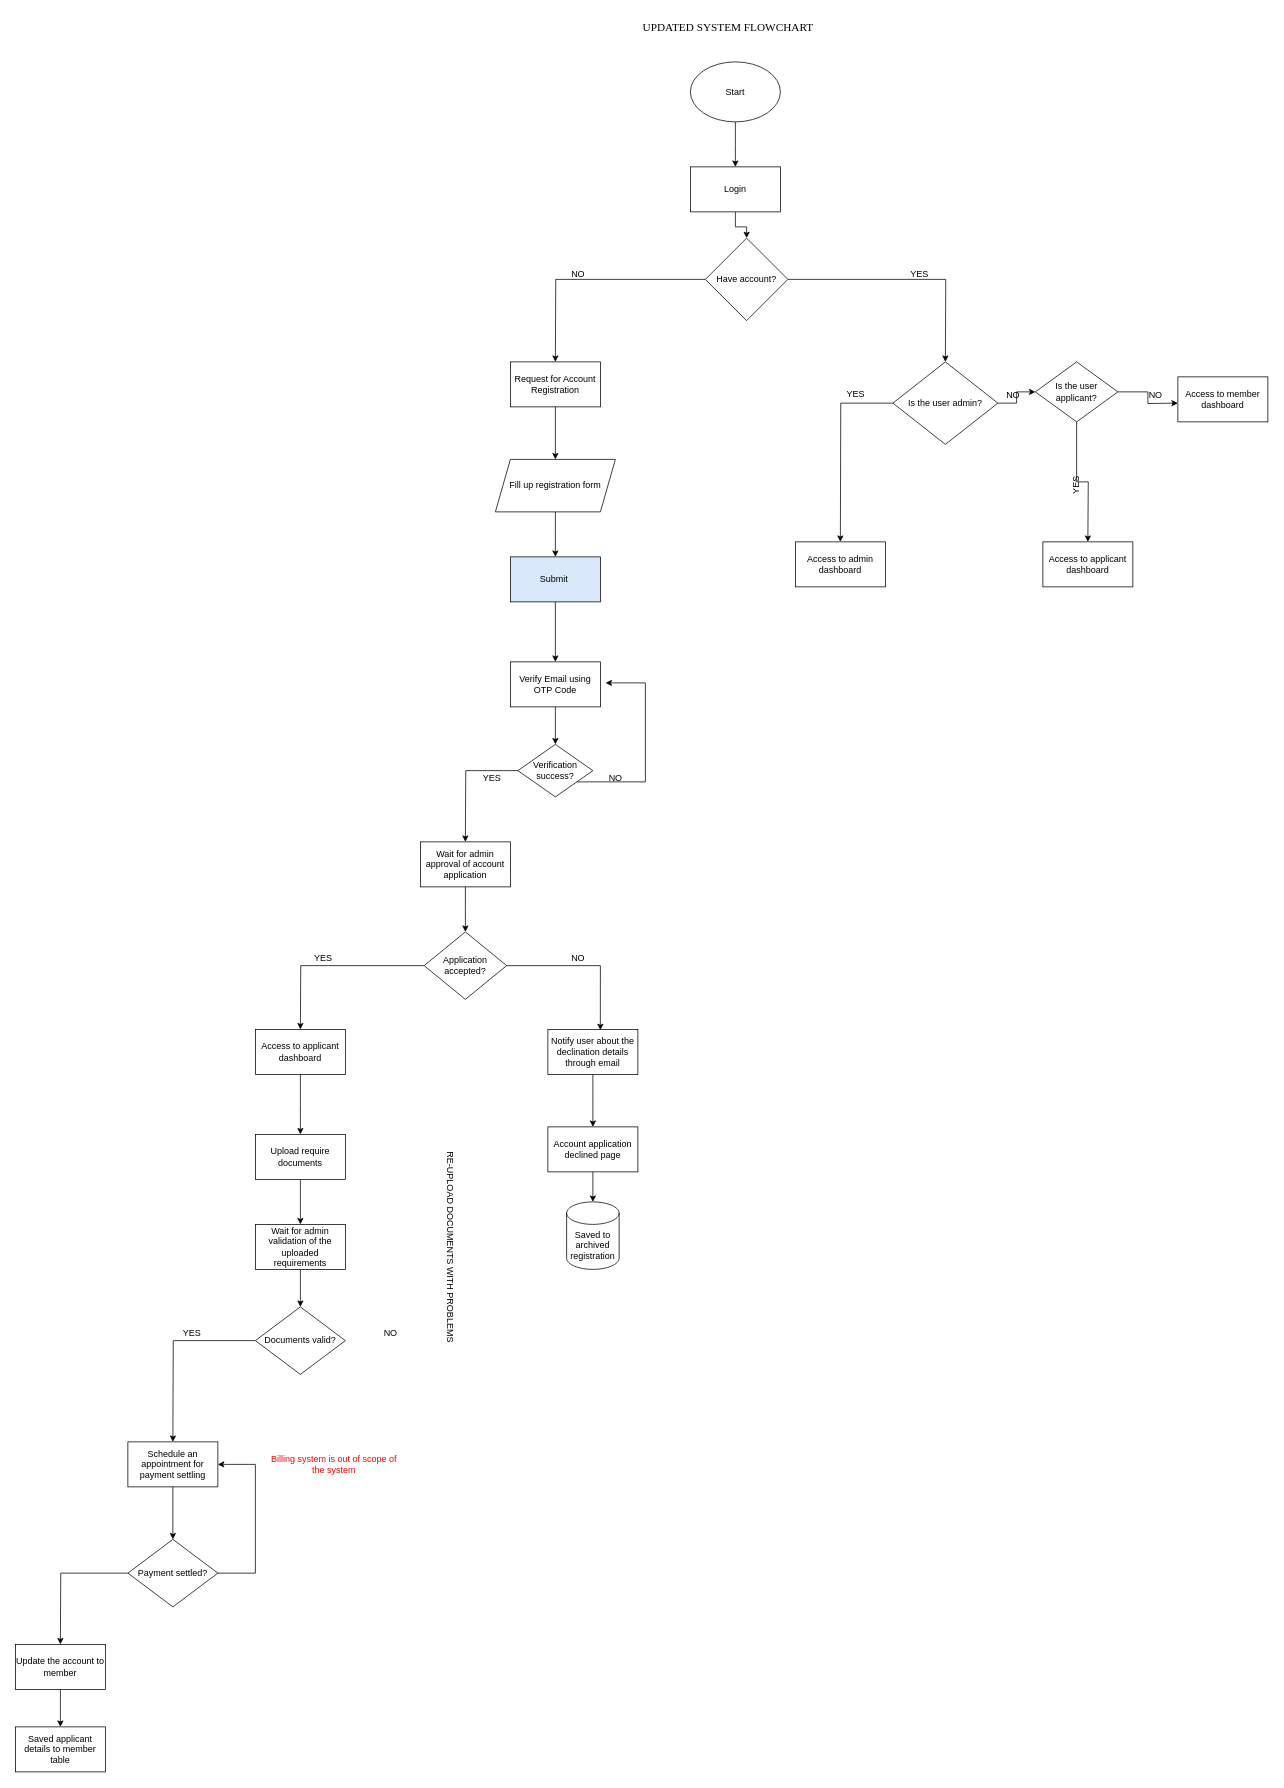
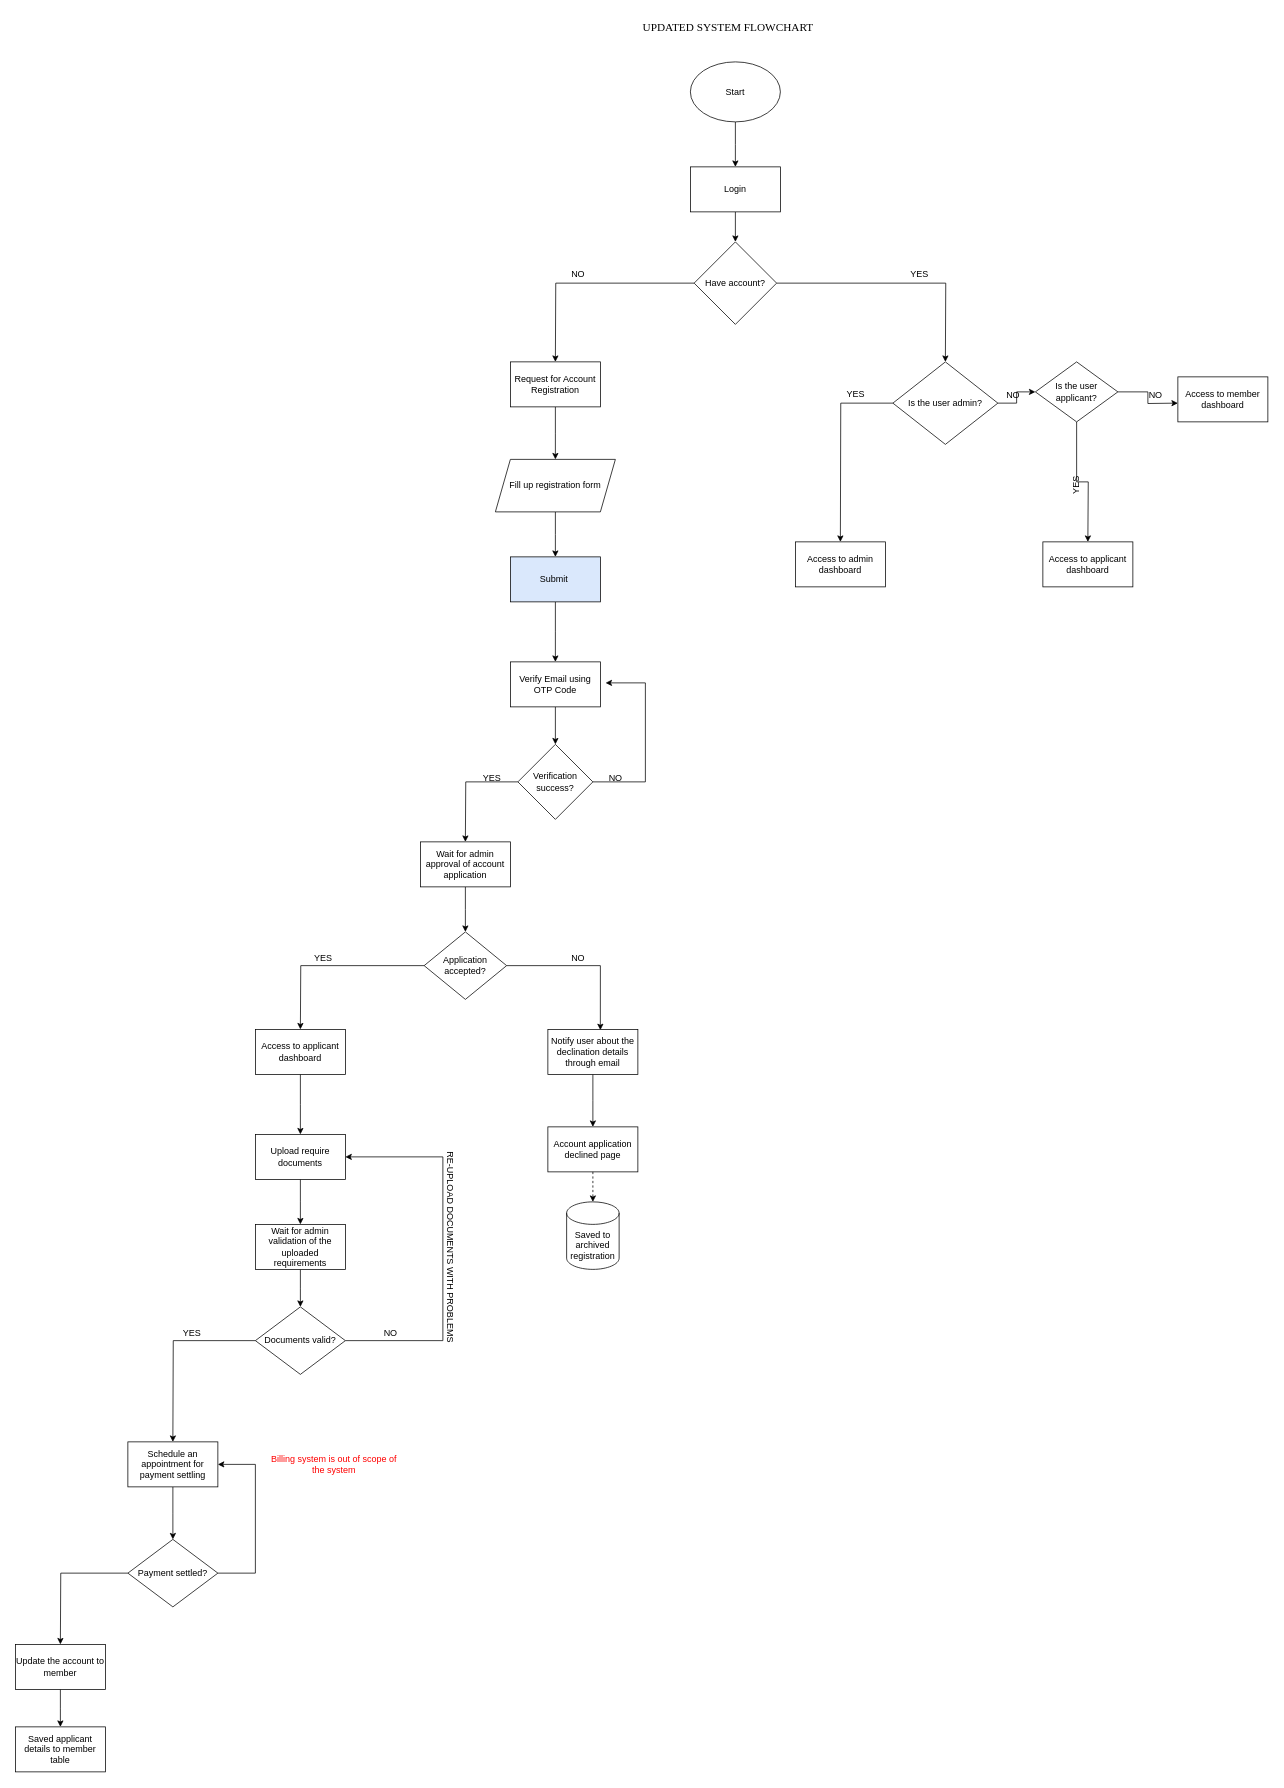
node "Have account?": moved (747, 279) -> (735, 283)
node "Verification success?": size 75x53 -> 75x75
edge "Account application declined page" -> "Saved to archived registration": style solid -> dashed
edge "Documents valid?" -> "Upload require documents": added
